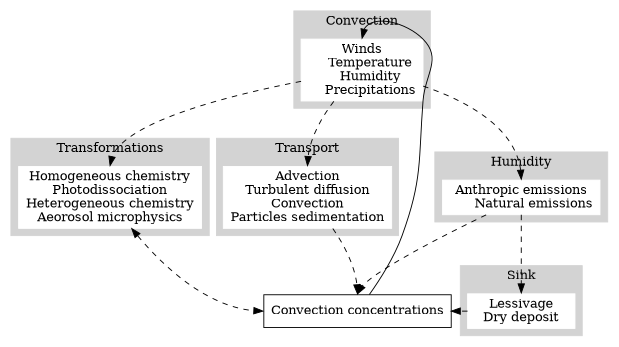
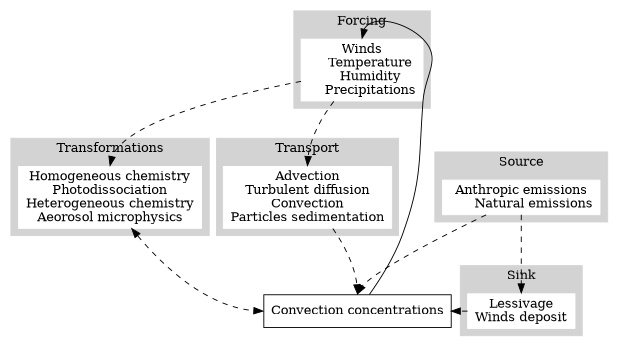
cluster "Convection": label "Convection" -> "Forcing"
edge "Winds Temperature Humidity Precipitations" -> "Anthropic emissions Natural emissions": removed
cluster "Humidity": label "Humidity" -> "Source"
node "Lessivage Dry deposit": label "Lessivage Dry deposit" -> "Lessivage Winds deposit"
